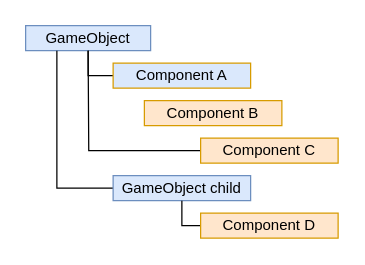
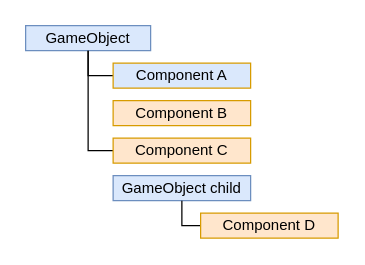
node "Component B": moved (213, 113) -> (182, 113)
edge "GameObject" -- "GameObject child": removed
node "Component C": moved (269, 151) -> (182, 151)
